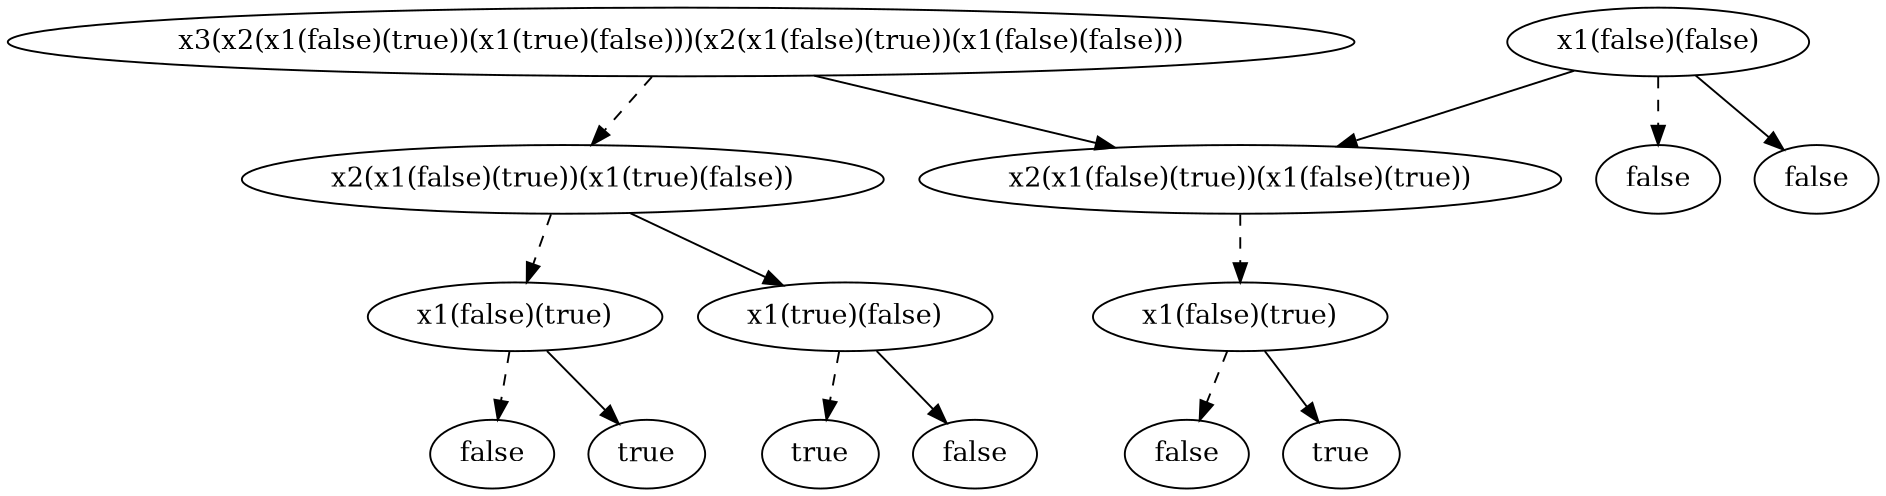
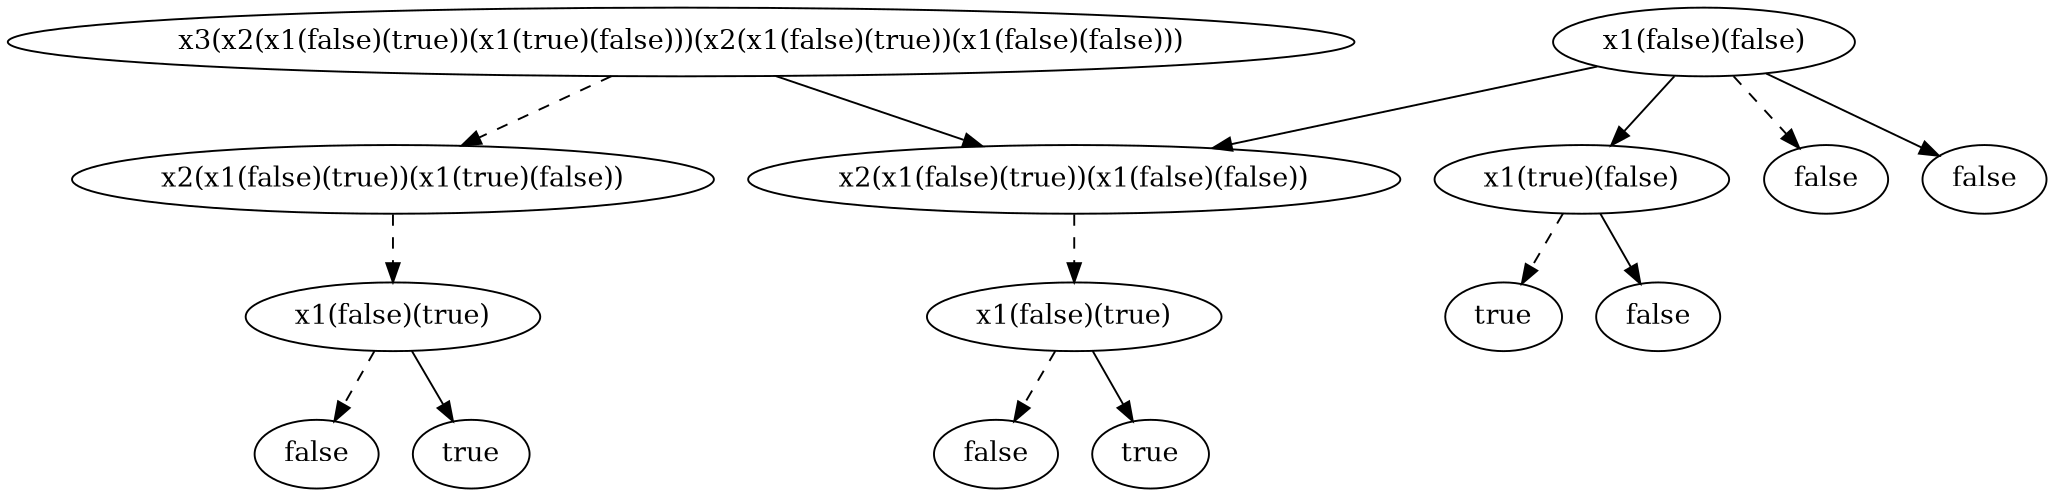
node "x2(x1(false)(true))(x1(false)(true))": label "x2(x1(false)(true))(x1(false)(true))" -> "x2(x1(false)(true))(x1(false)(false))"
edge "x2(x1(false)(true))(x1(true)(false))" -> "x1(true)(false)": now "x1(false)(false)" -> "x1(true)(false)"
